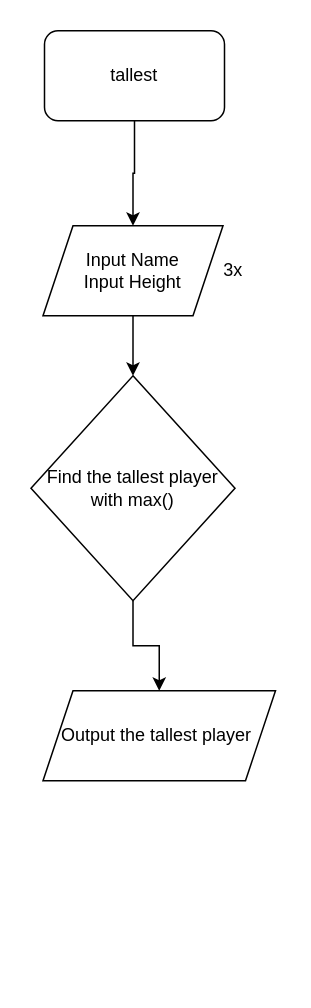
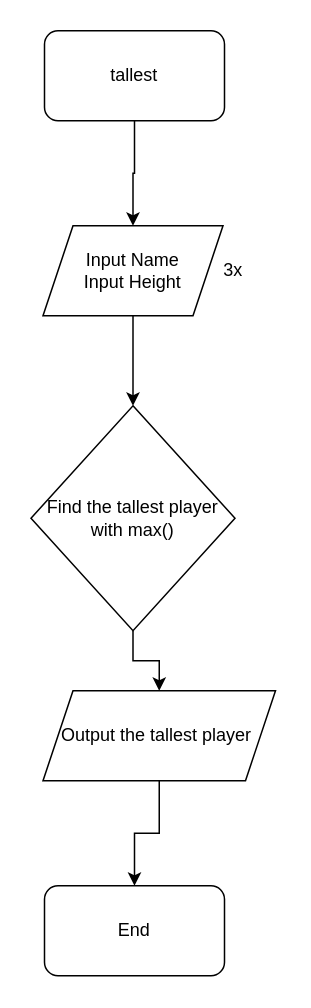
node "Find the tallest player with max()": moved (133, 488) -> (133, 518)
edge "Output the tallest player" -> "End": added
node "End": added
